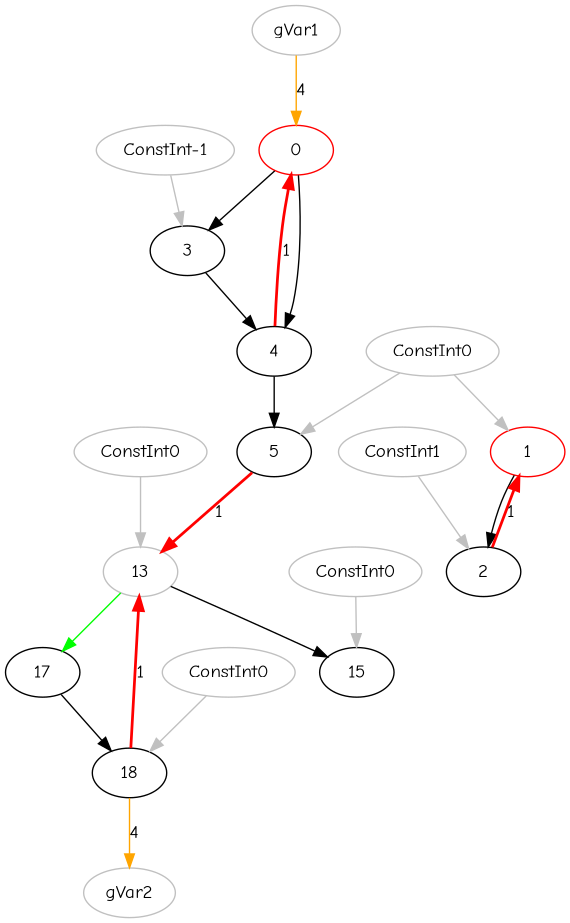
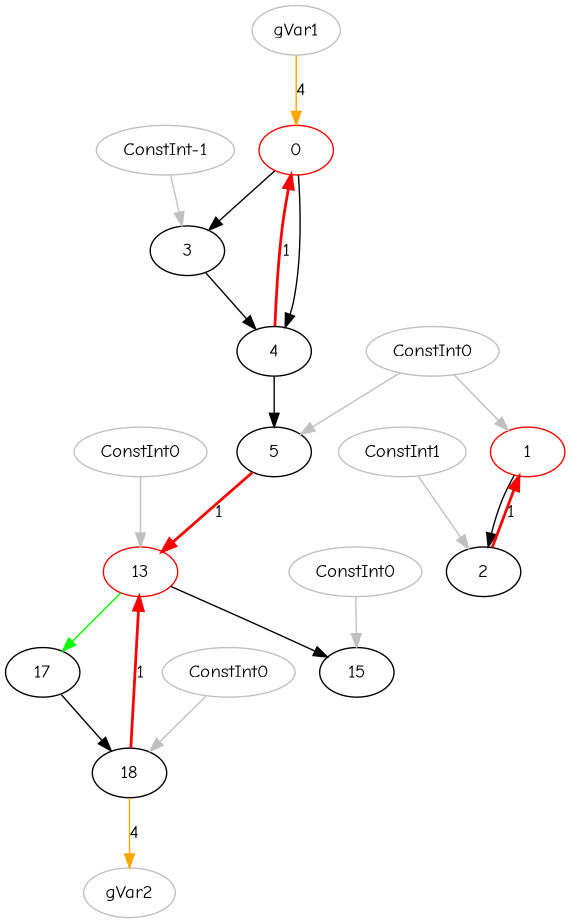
node "13": color gray -> red
